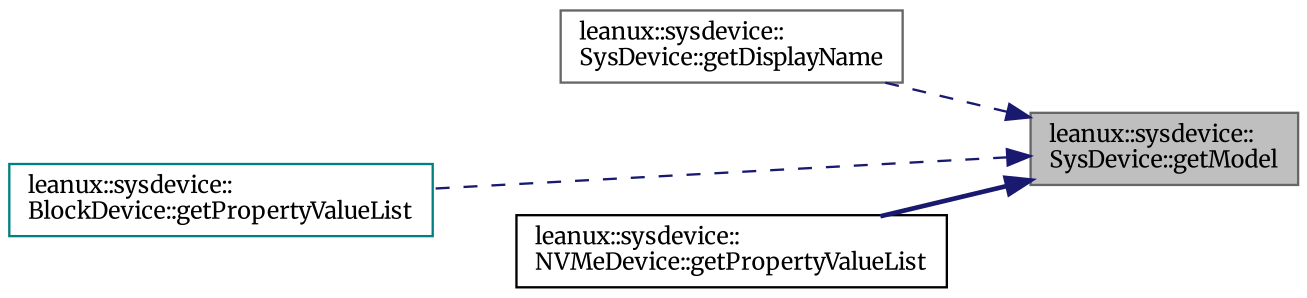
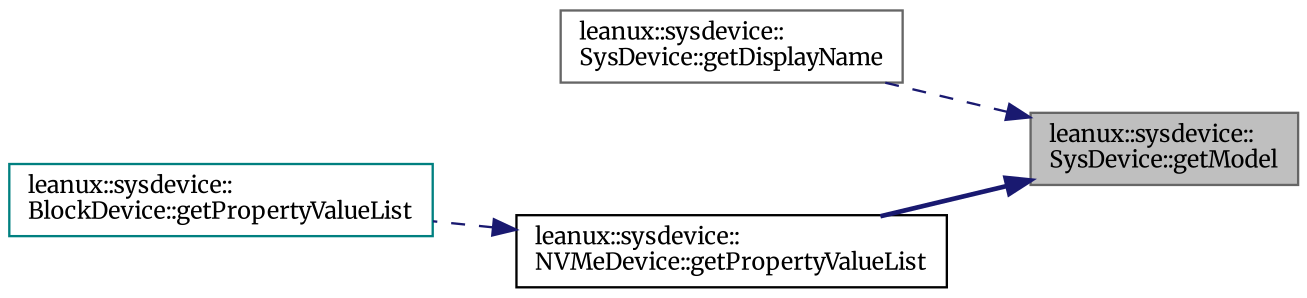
edge "leanux::sysdevice:: BlockDevice::getPropertyValueList" -> "leanux::sysdevice:: SysDevice::getModel": now "leanux::sysdevice:: BlockDevice::getPropertyValueList" -> "leanux::sysdevice:: NVMeDevice::getPropertyValueList"
